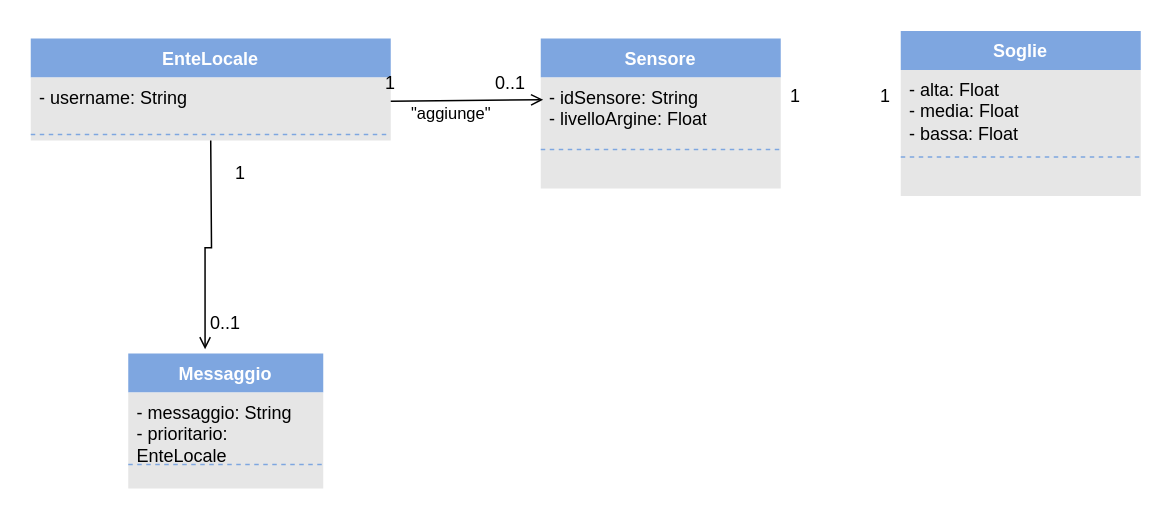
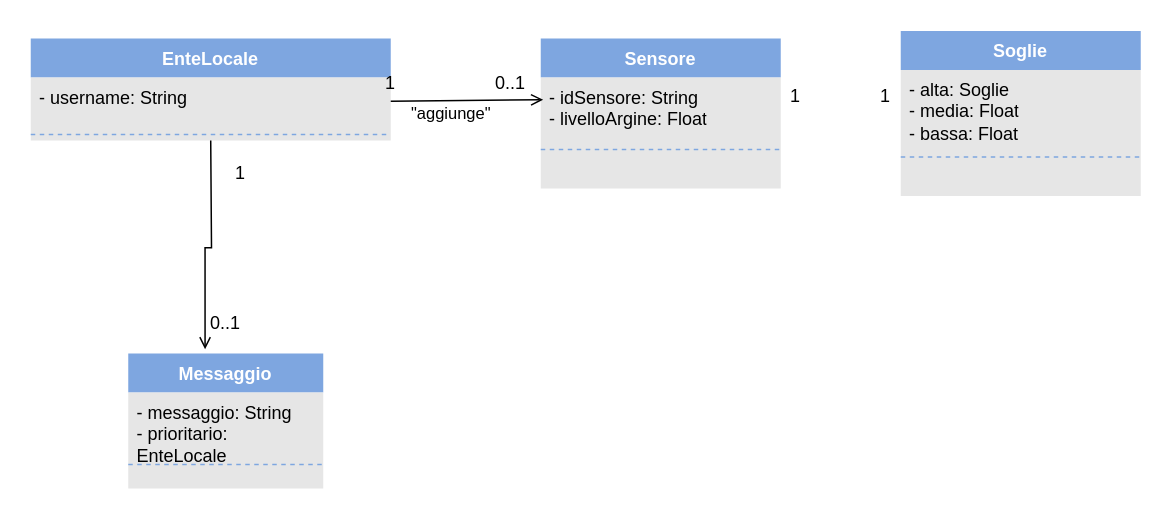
node "- alta: Float - media: Float - bassa: Float": label "- alta: Float - media: Float - bassa: Float" -> "- alta: Soglie - media: Float - bassa: Float"
